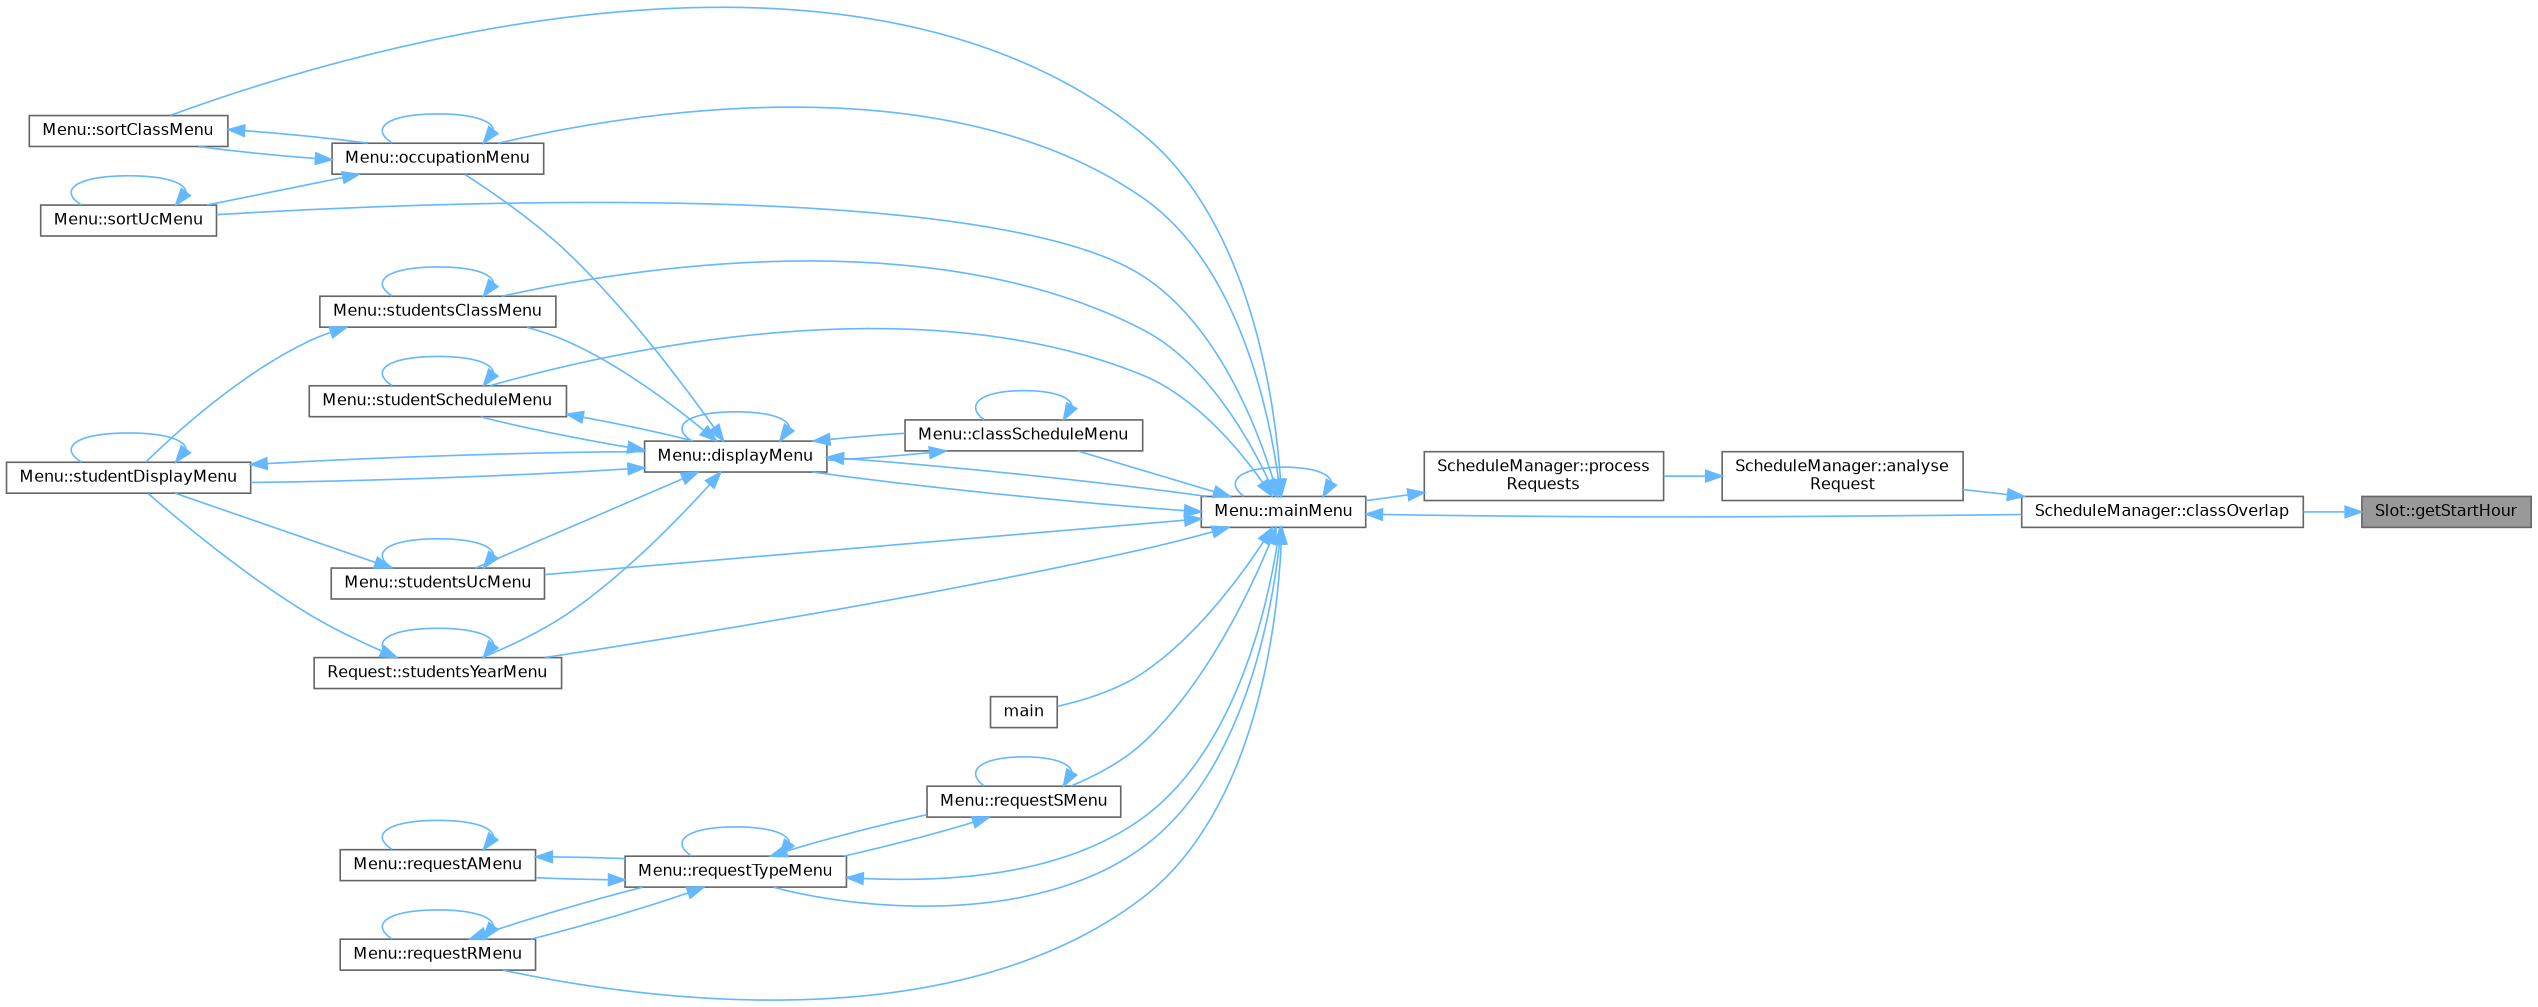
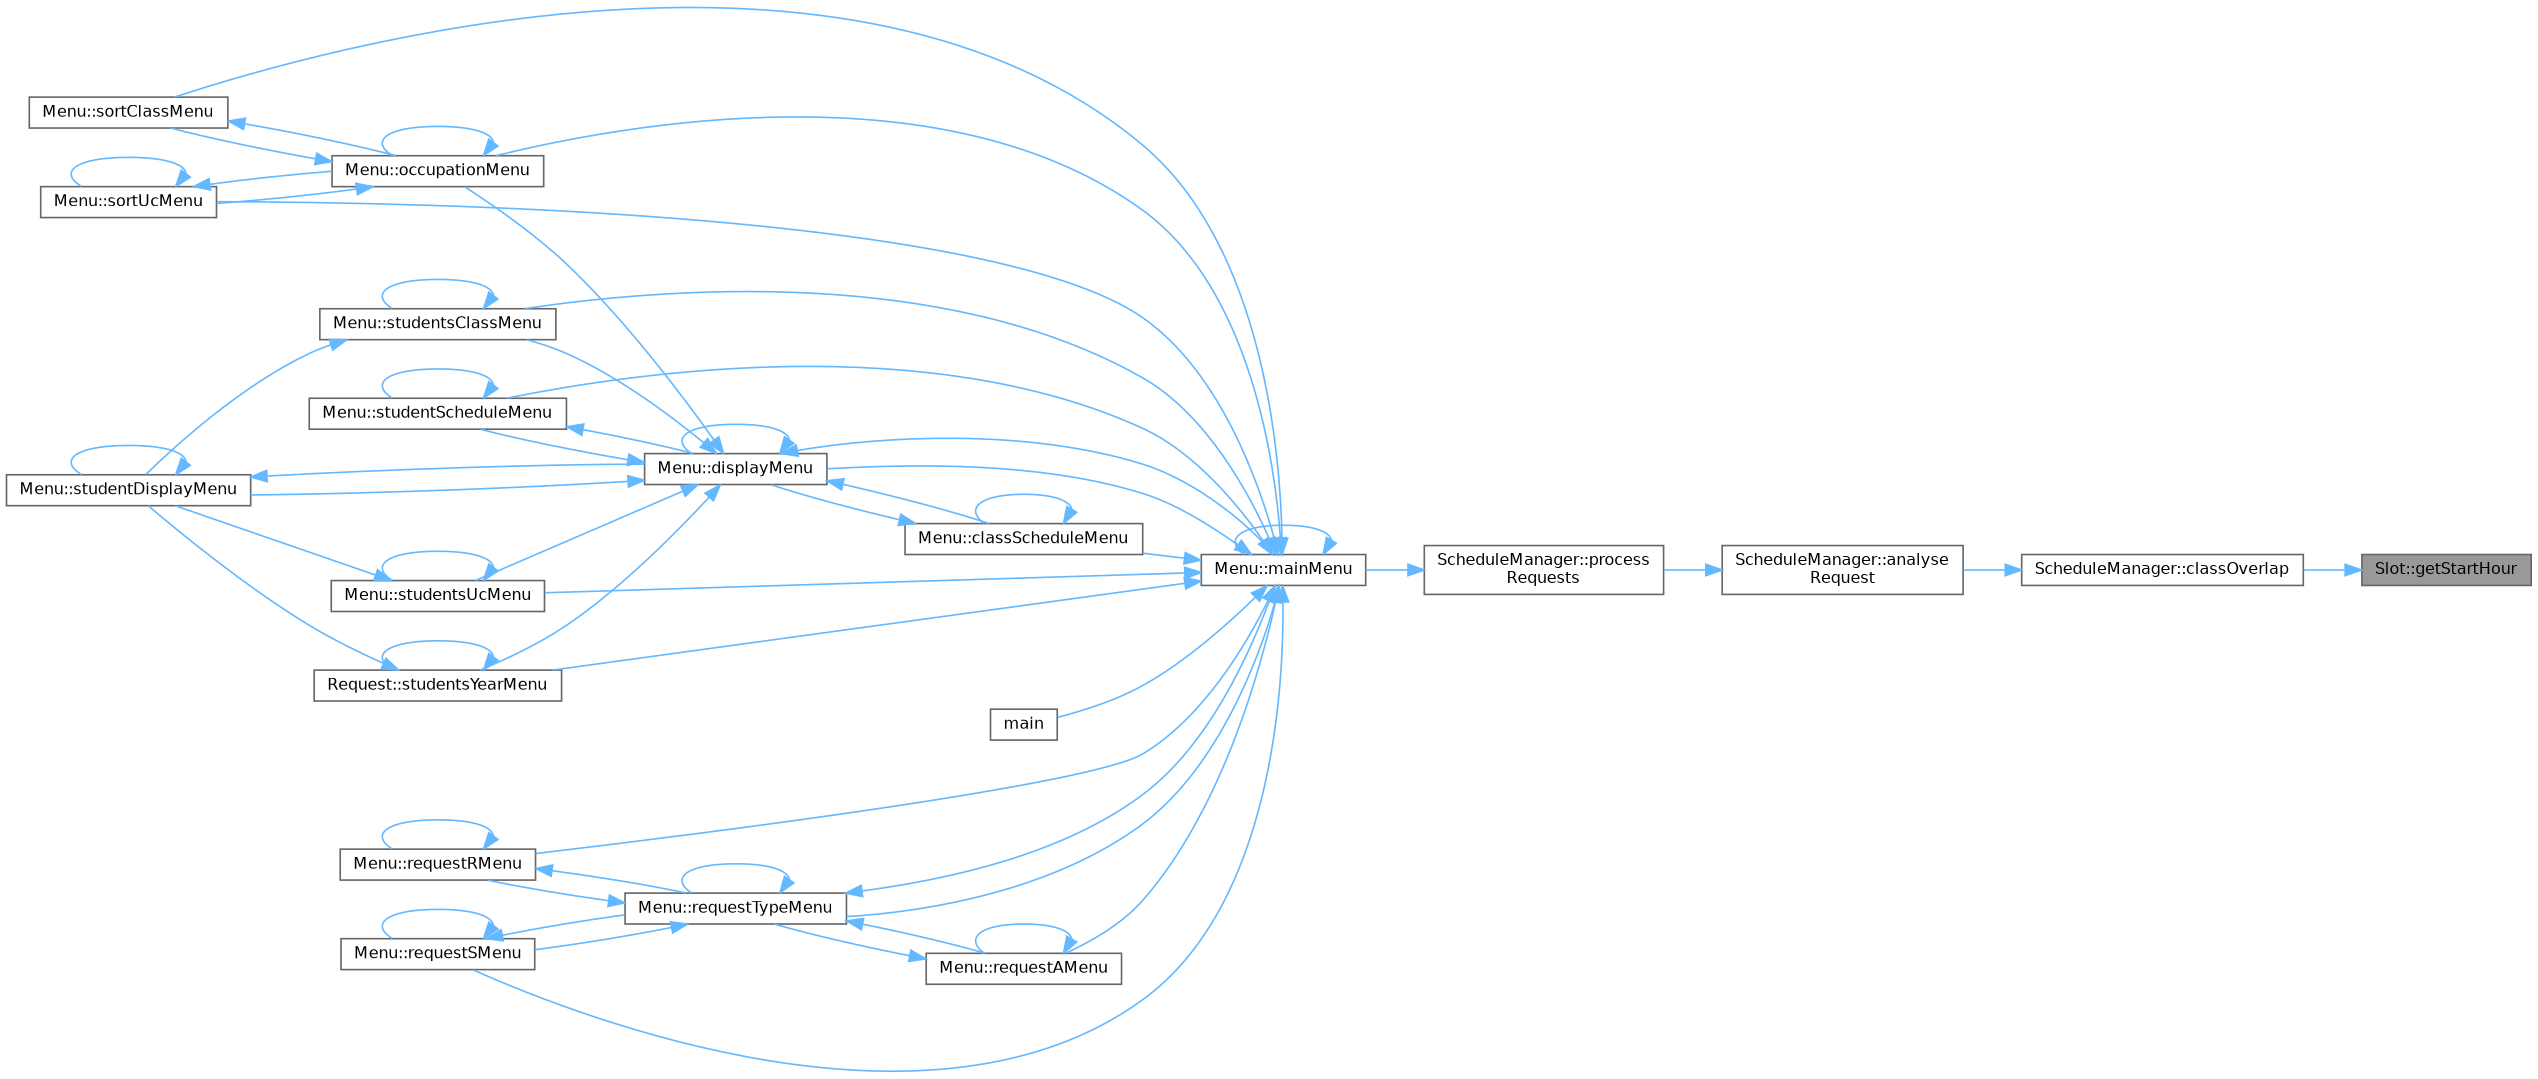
edge "Menu::occupationMenu" -> "Menu::sortUcMenu": added
edge "ScheduleManager::classOverlap" -> "Menu::mainMenu": now "Menu::requestAMenu" -> "Menu::mainMenu"
